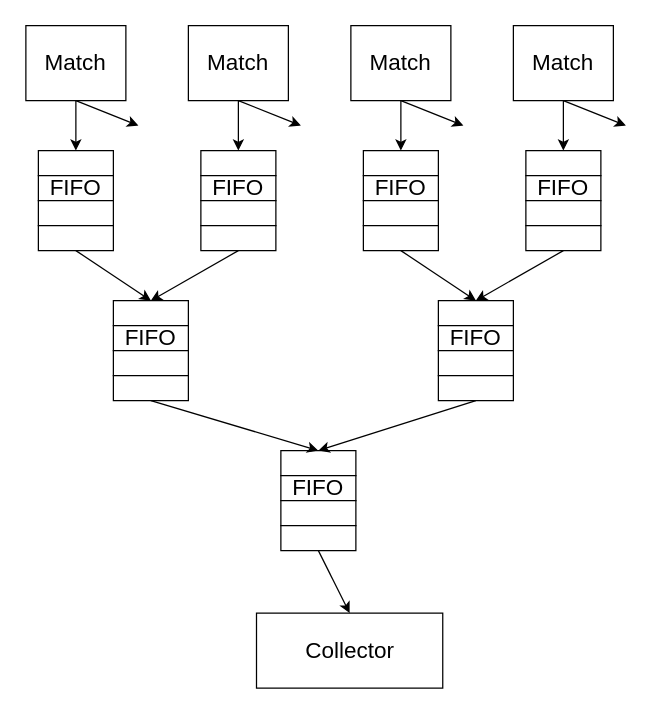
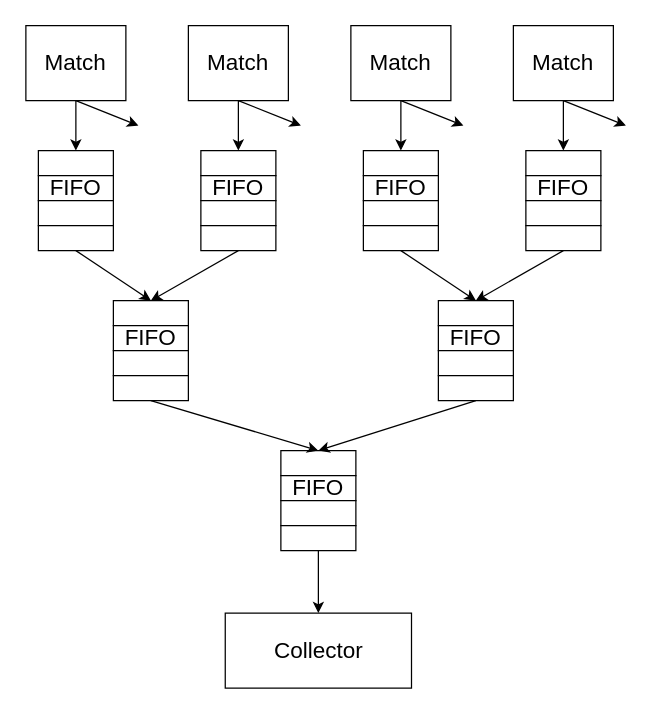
node "Collector": moved (349, 651) -> (318, 651)
